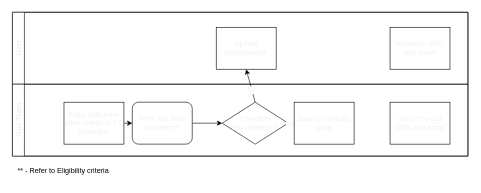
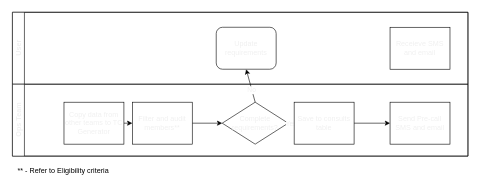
node "Update requirements": shape rectangle -> rounded rectangle
node "Filter and audit members**": shape rounded rectangle -> rectangle
edge "Save to consults table" -> "Send Pre-call SMS and email": added
